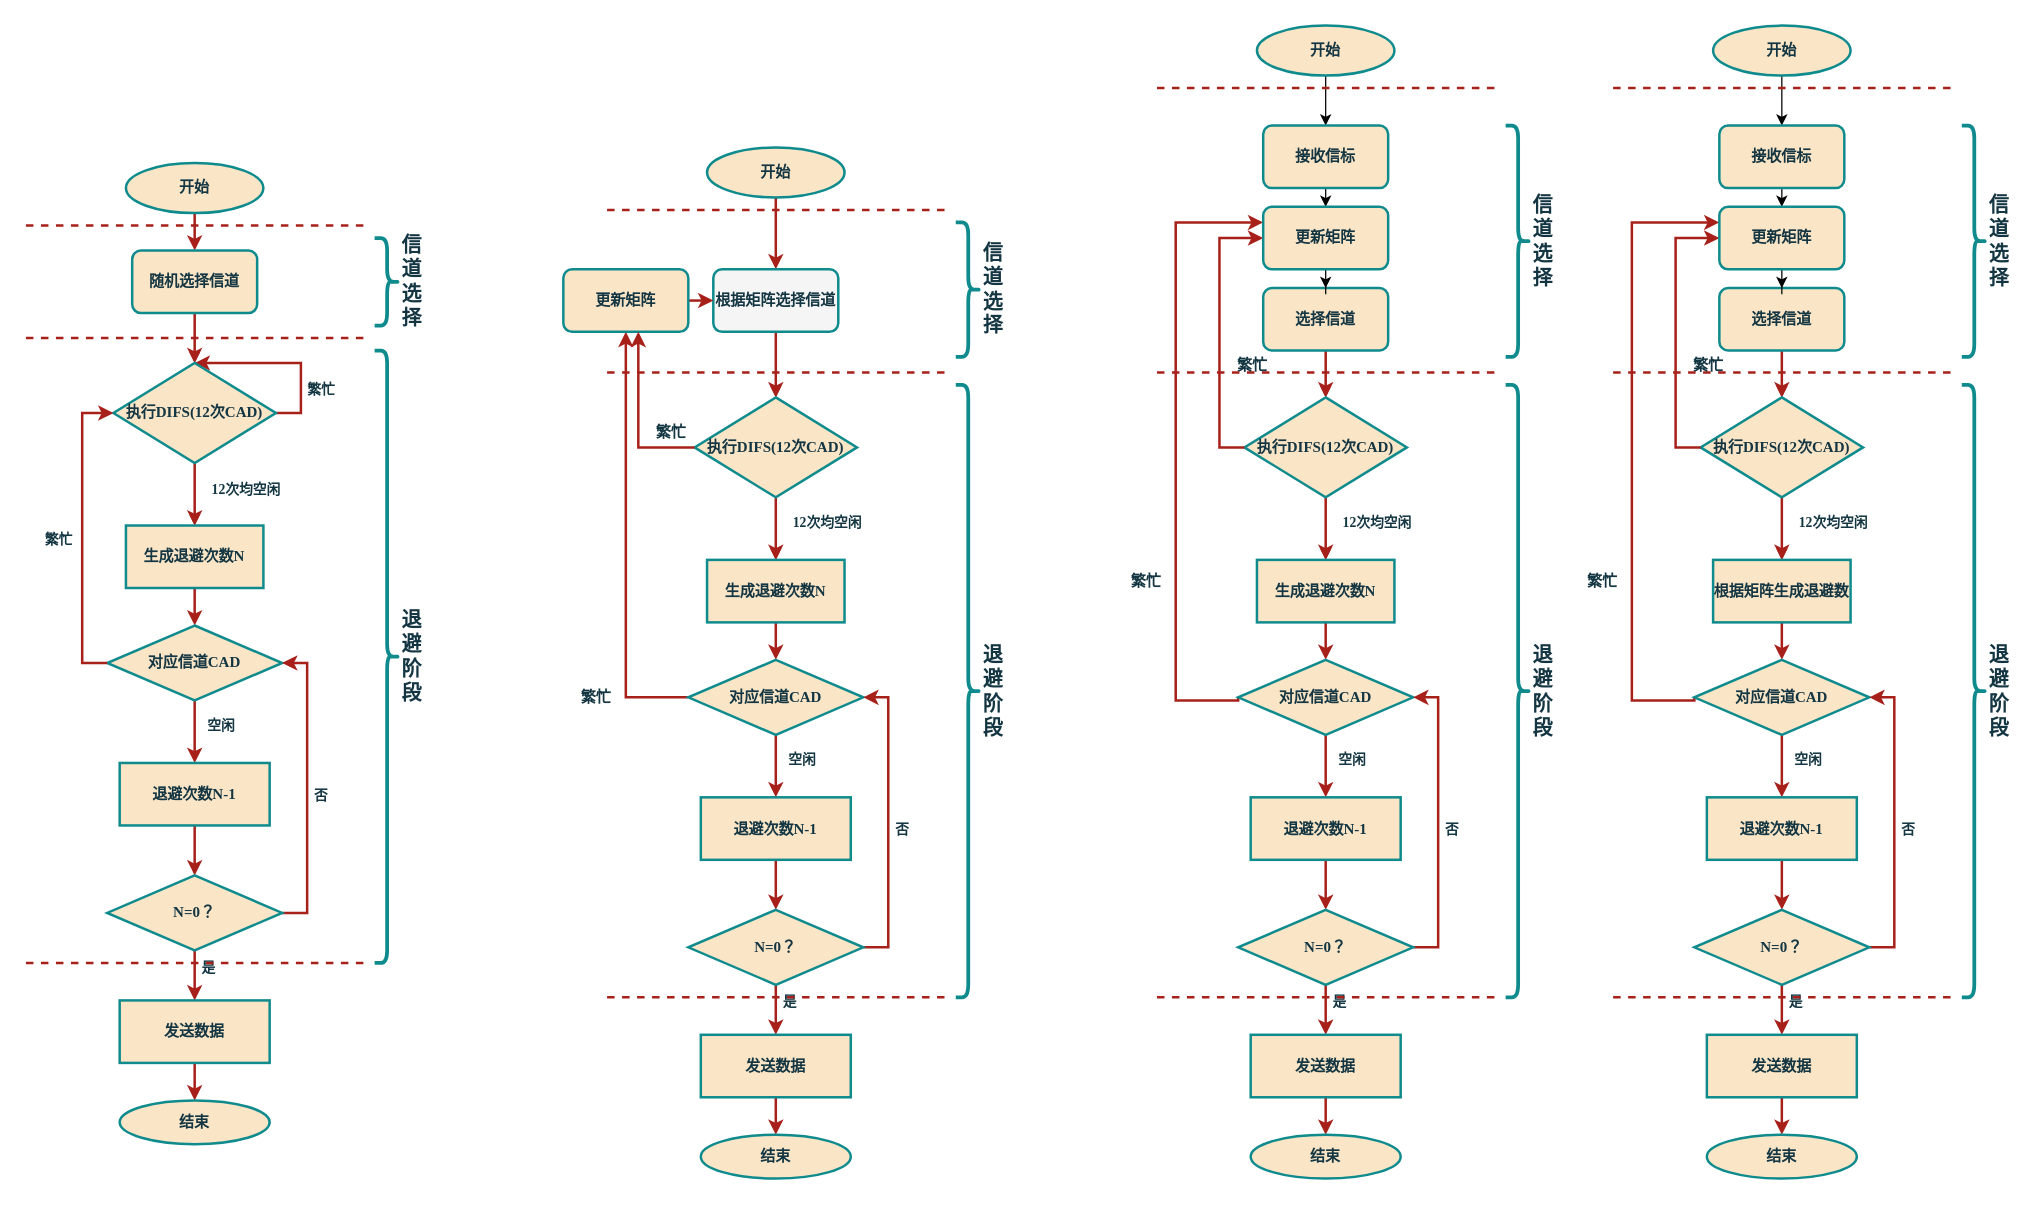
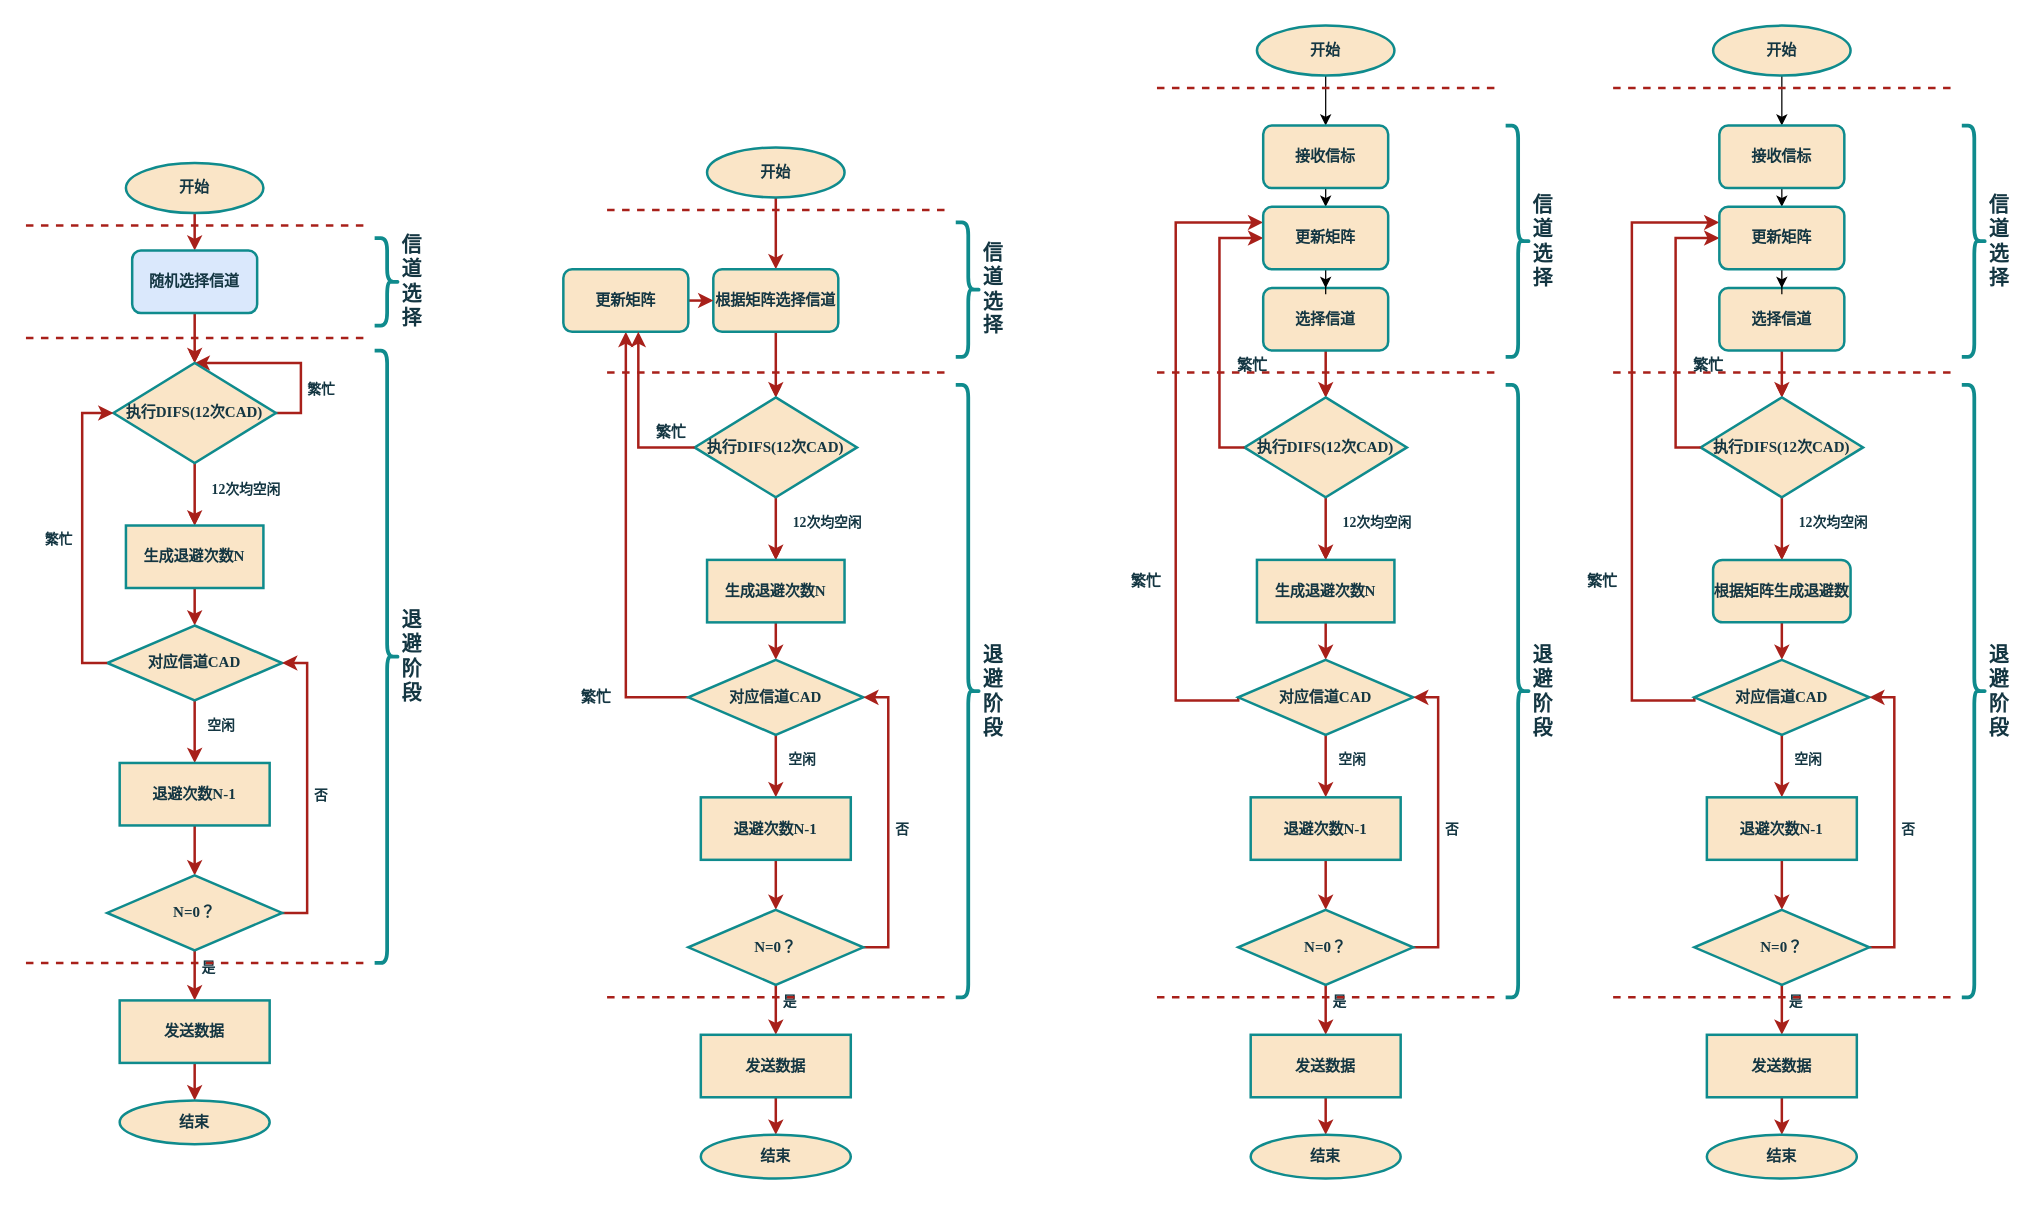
node "随机选择信道": fillcolor #fae5c7 -> #dae8fc
node "根据矩阵选择信道": fillcolor #f5f5f5 -> #fae5c7
node "根据矩阵生成退避数": shape rectangle -> rounded rectangle
